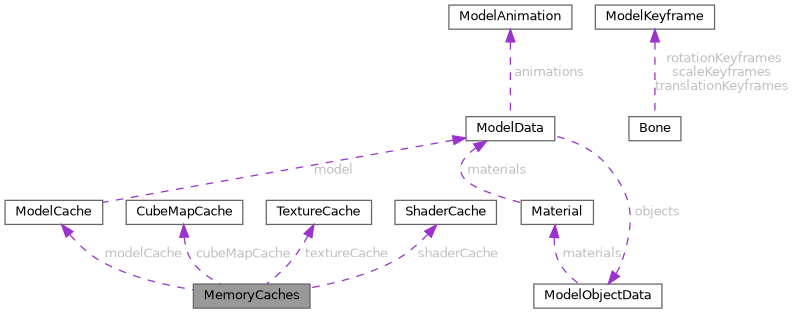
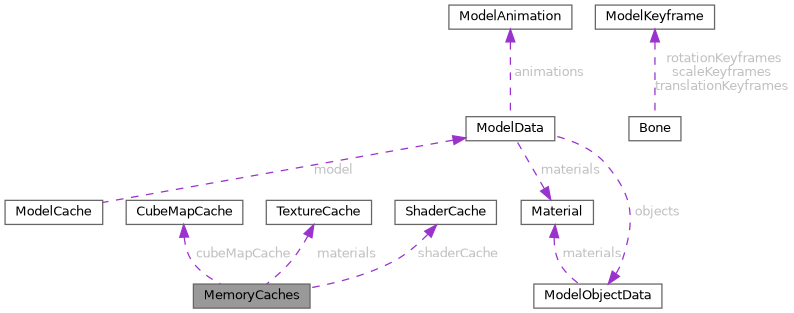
edge "Material" -> "ModelData": reversed
edge "MemoryCaches" -> "TextureCache": label " textureCache" -> " materials"
edge "MemoryCaches" -> "ModelCache": removed, label "modelCache"
